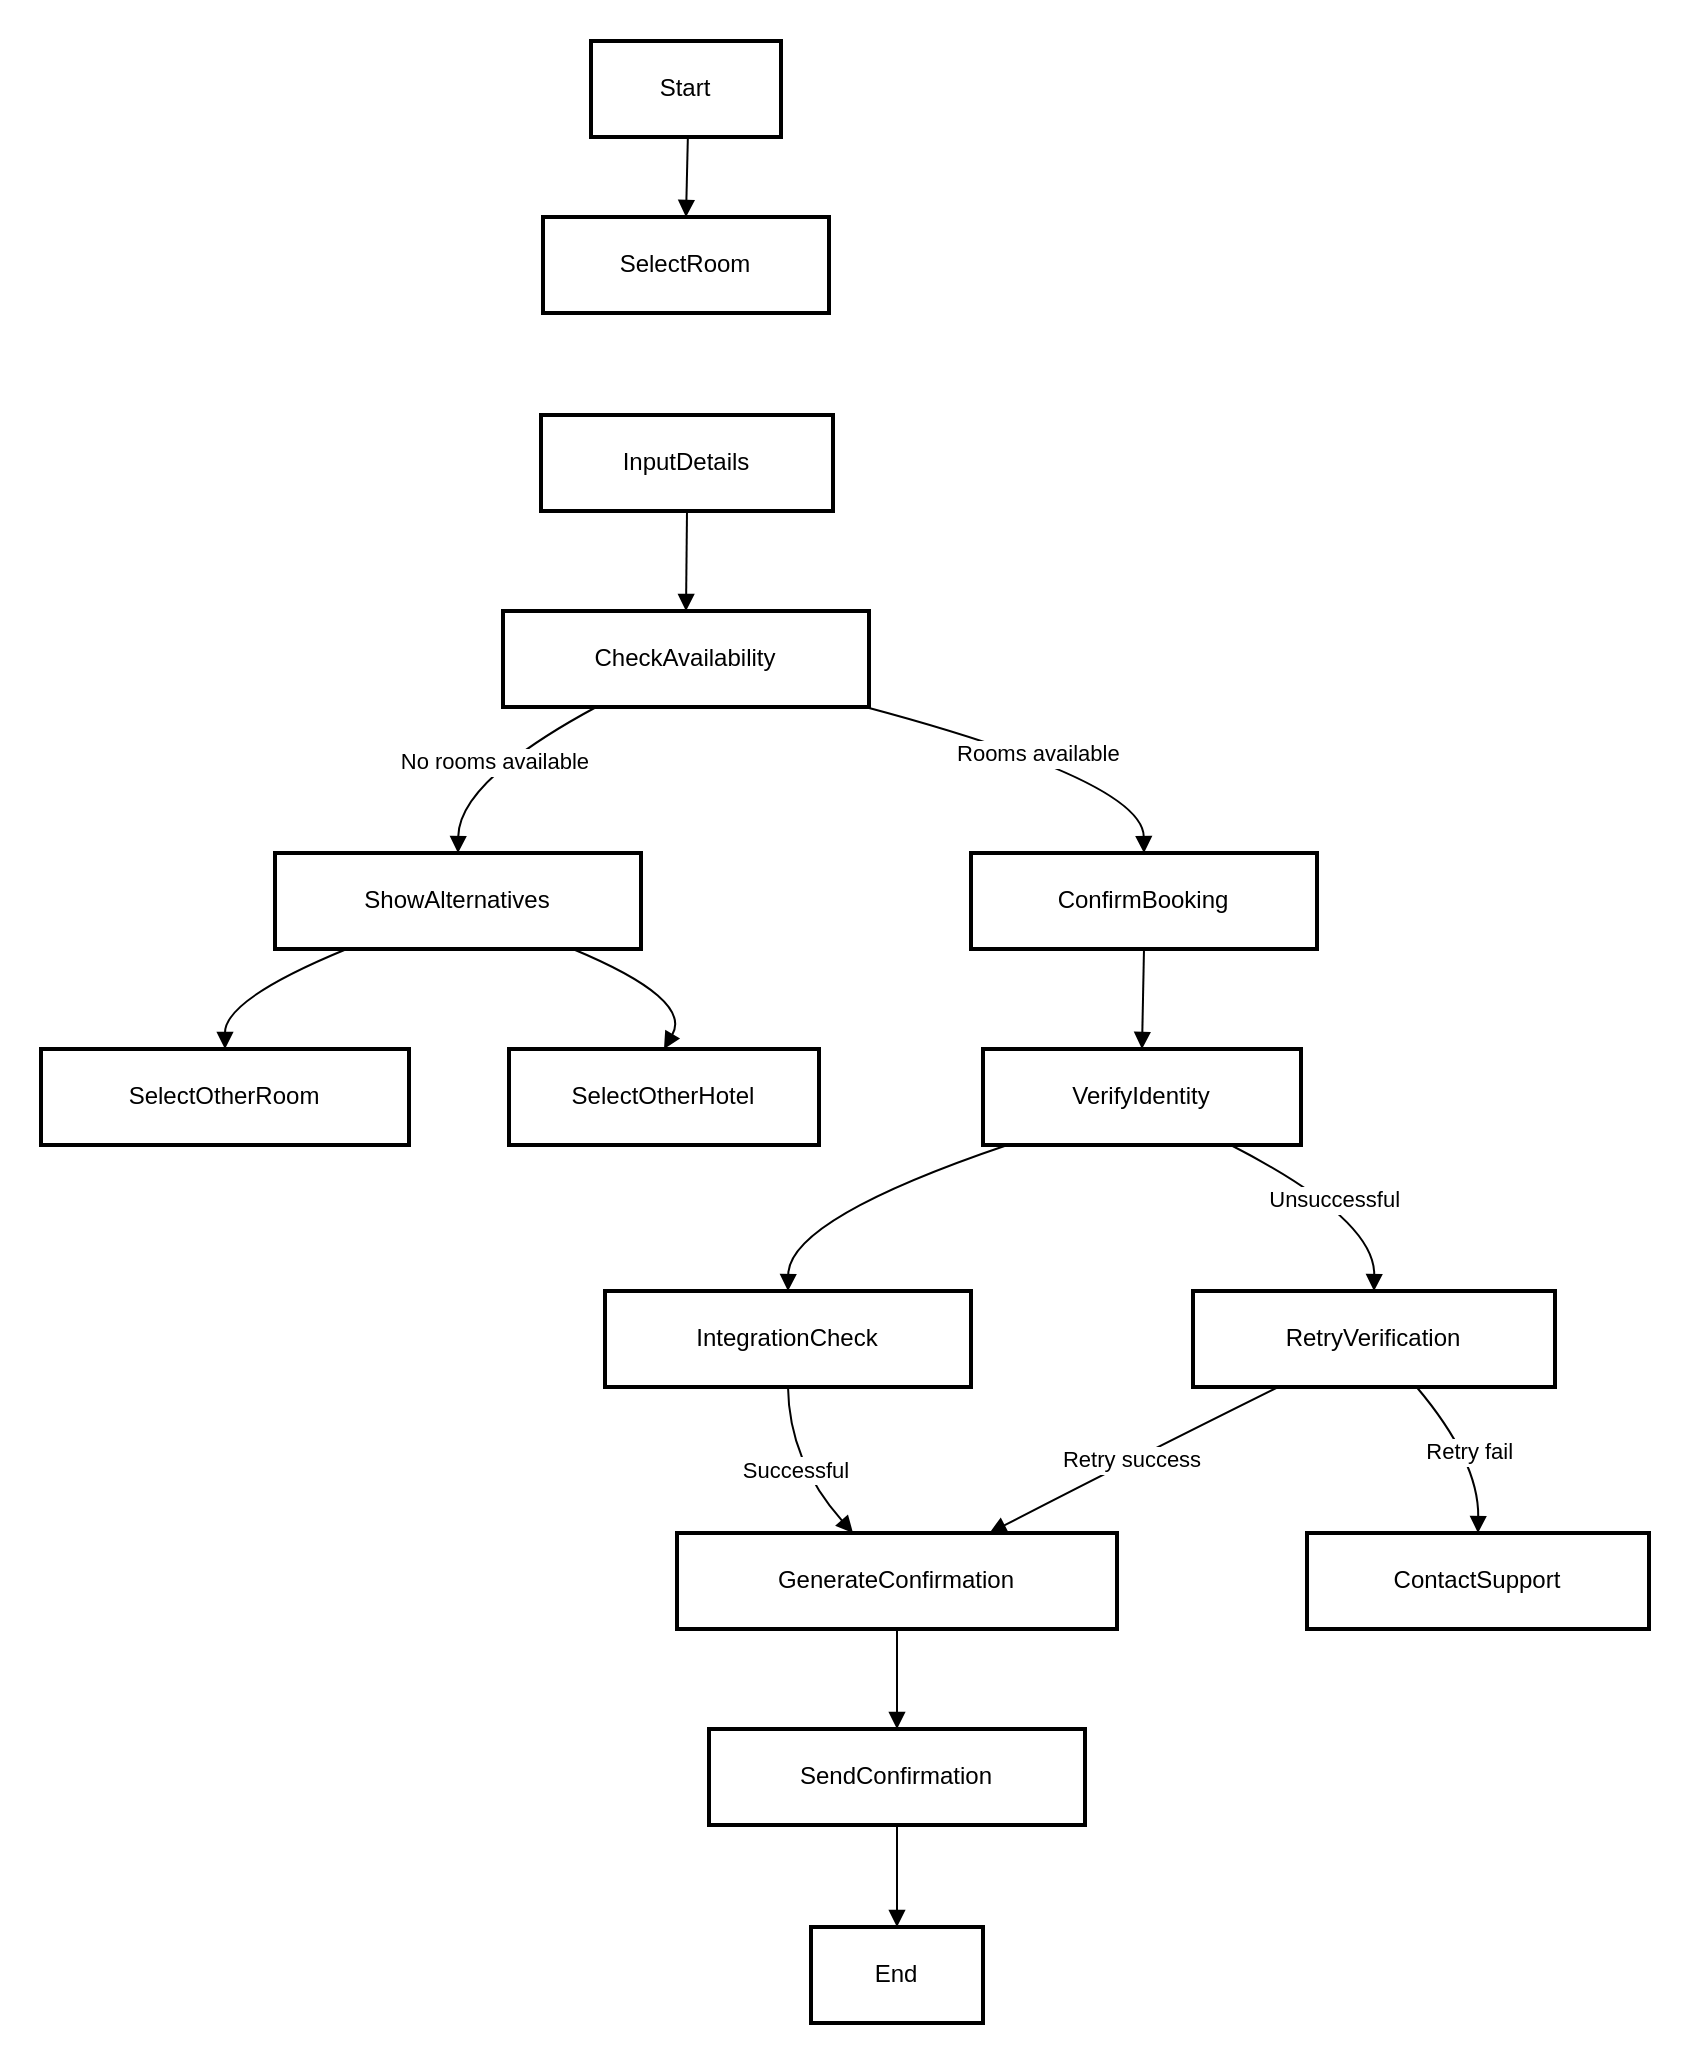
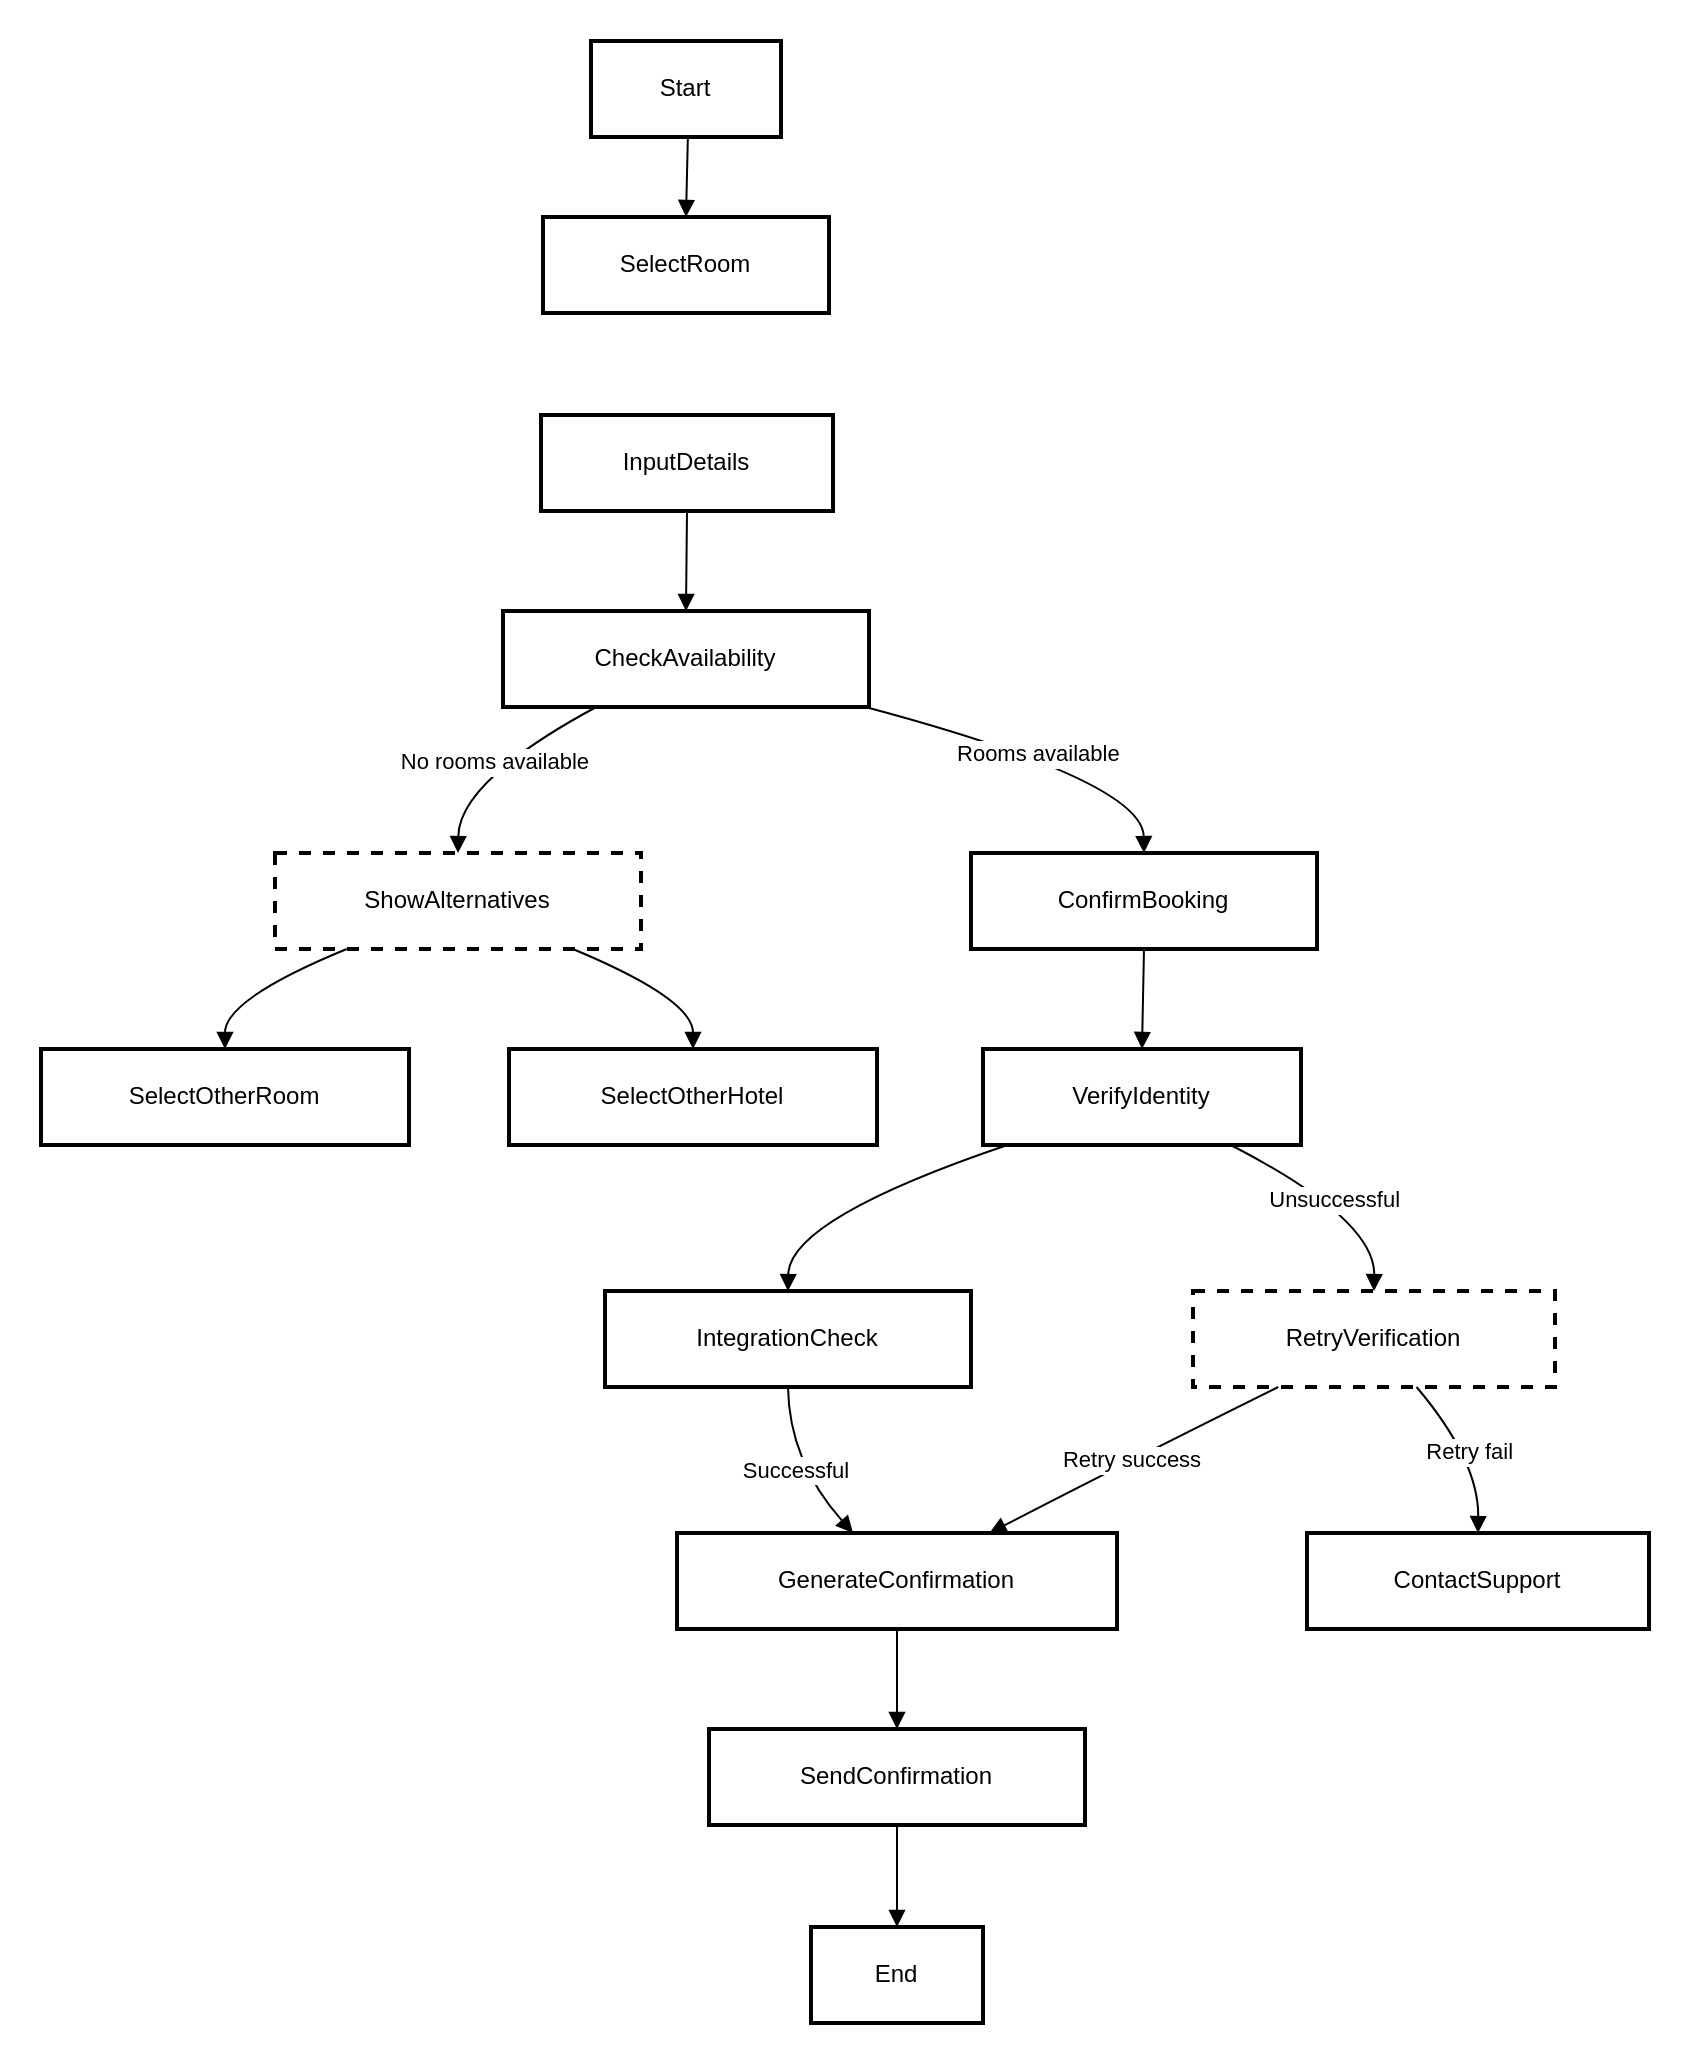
node "ShowAlternatives": style solid -> dashed
node "SelectOtherHotel": size 310x96 -> 368x96
node "RetryVerification": style solid -> dashed
